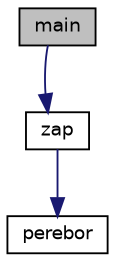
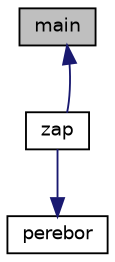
edge "main" -> "zap": reversed
